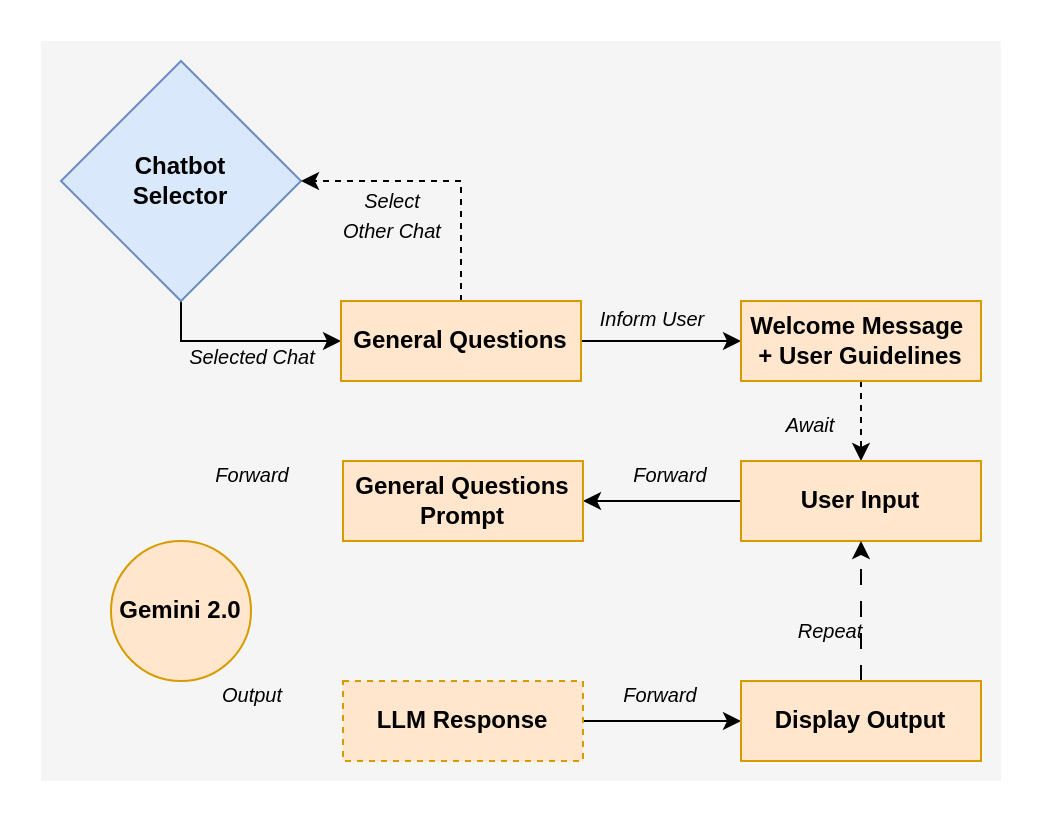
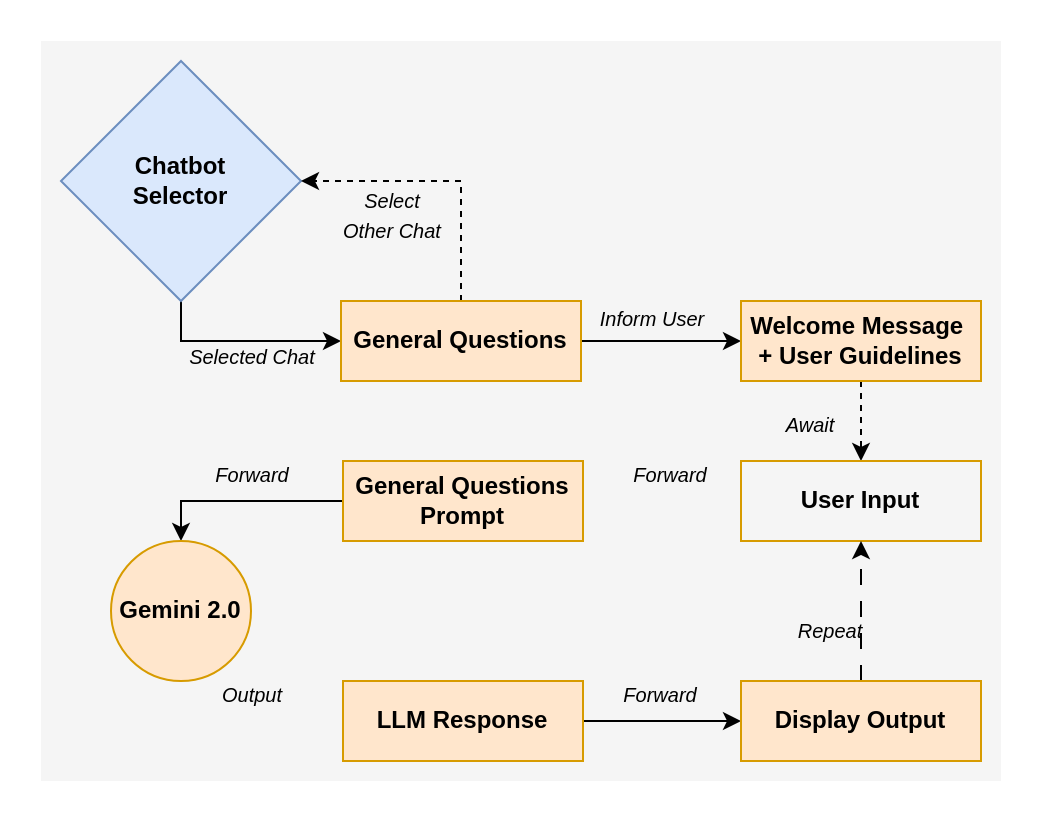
edge "General Questions Prompt" -> "Gemini 2.0": added
edge "User Input" -> "General Questions Prompt": removed
node "User Input": fillcolor #ffe6cc -> #f5f5f5
node "LLM Response": style dashed -> solid
